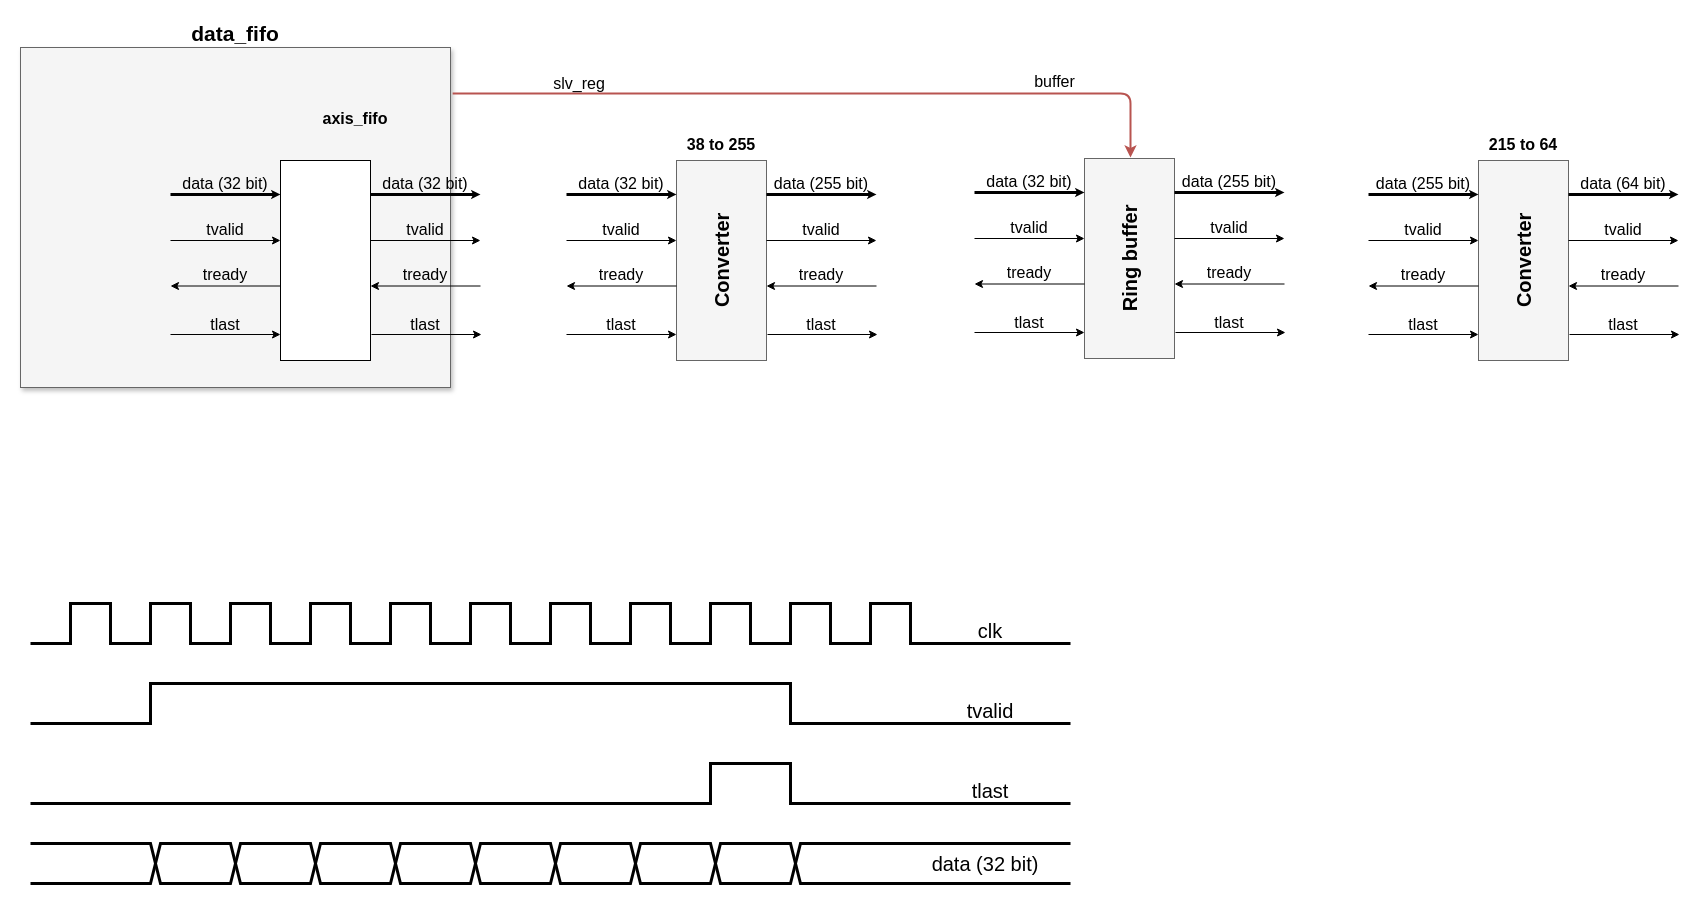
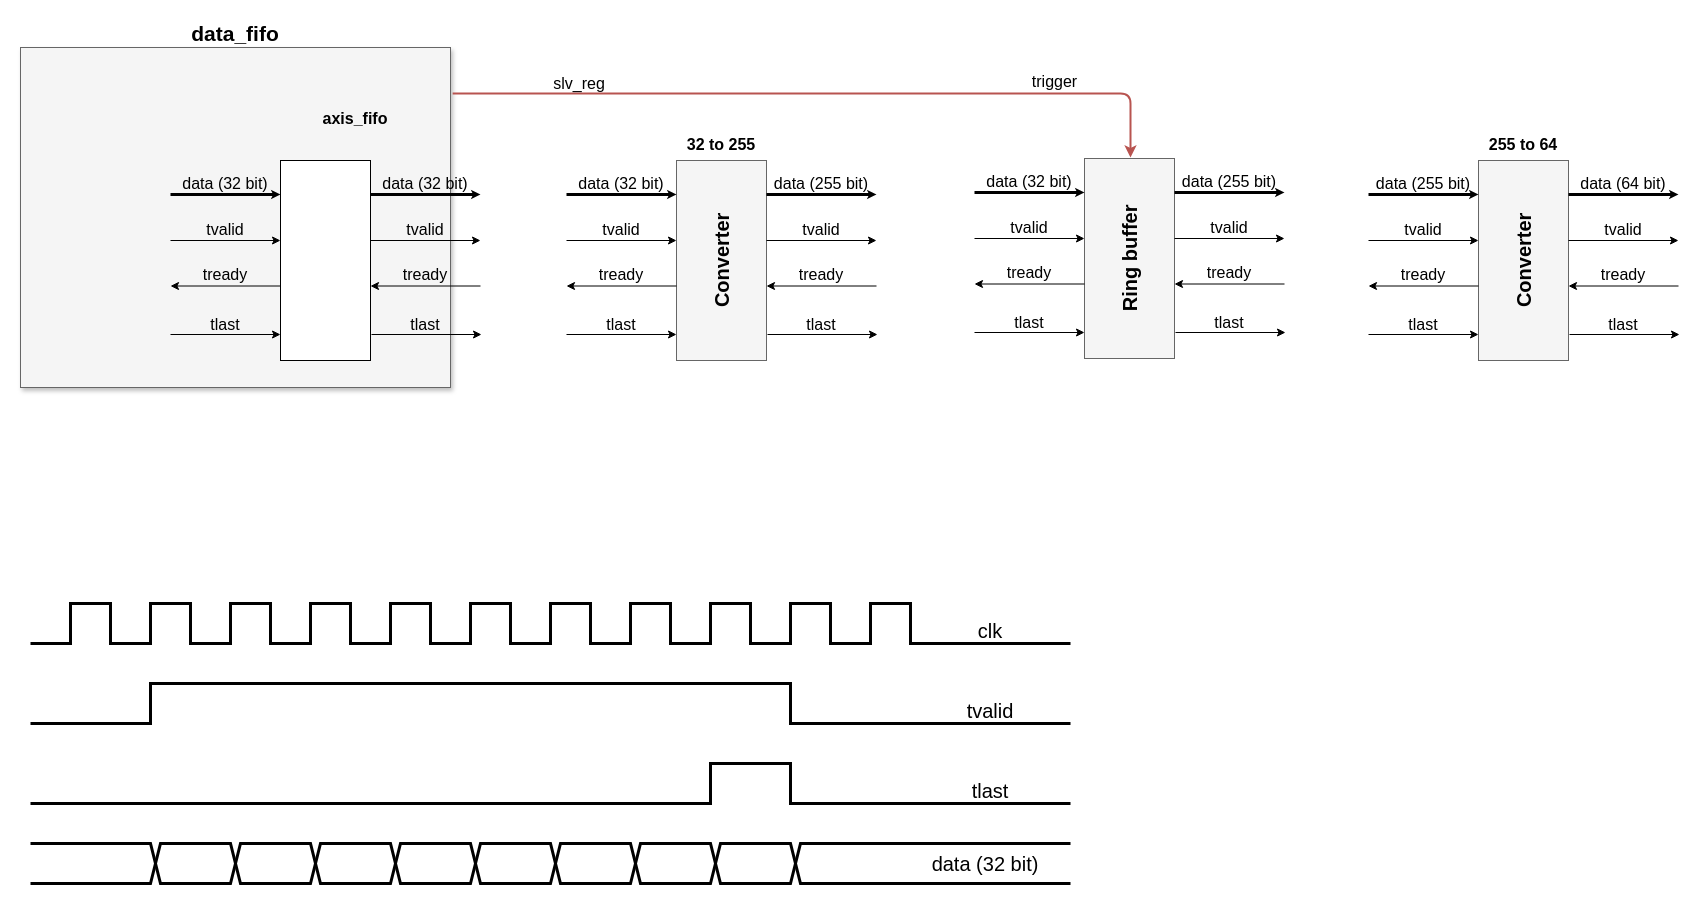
node "buffer": label "buffer" -> "trigger"
node "38 to 255": label "38 to 255" -> "32 to 255"
node "215 to 64": label "215 to 64" -> "255 to 64"
